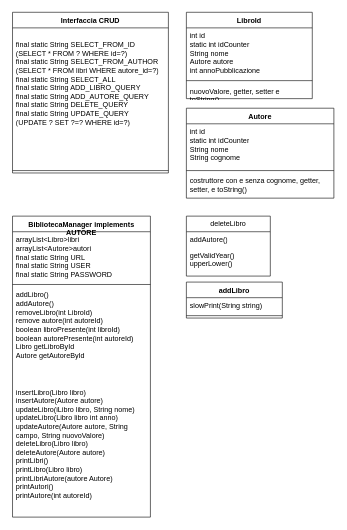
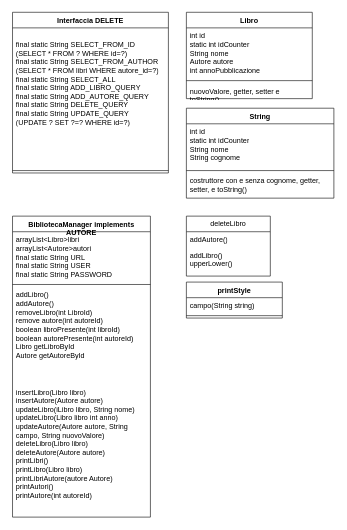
node "Interfaccia CRUD": label "Interfaccia CRUD" -> "Interfaccia DELETE"
node "LibroId": label "LibroId" -> "Libro"
node "Autore": label "Autore" -> "String"
node "getValidYear() upperLower()": label "getValidYear() upperLower()" -> "addLibro() upperLower()"
node "addLibro": label "addLibro" -> "printStyle"
node "slowPrint(String string)": label "slowPrint(String string)" -> "campo(String string)"
